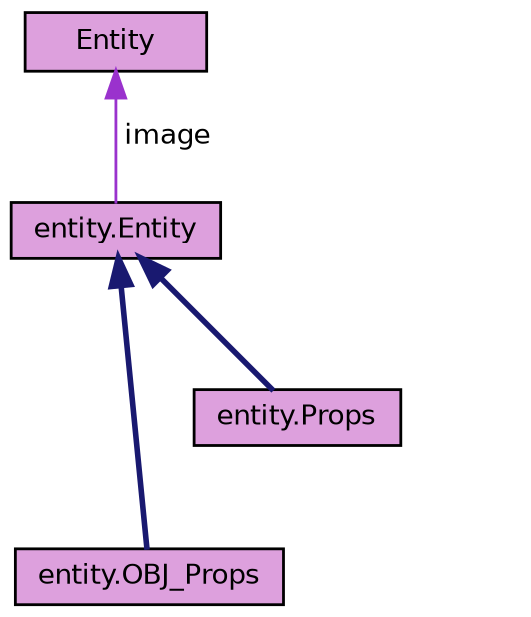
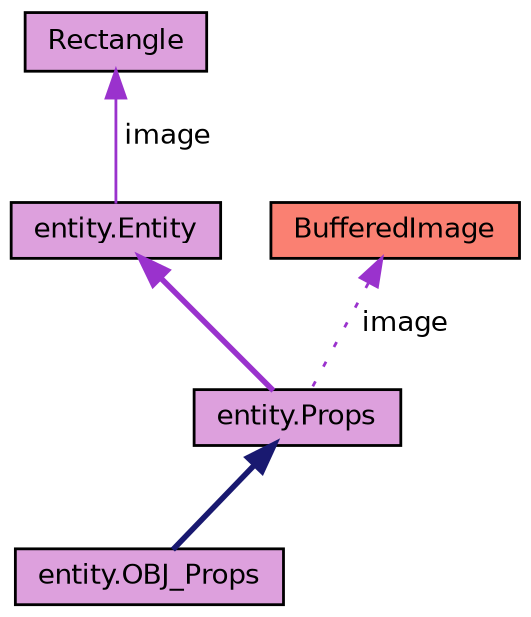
node "Entity": label "Entity" -> "Rectangle"
node "BufferedImage": added
edge "entity.Props" -> "entity.Entity": color midnightblue -> darkorchid3
edge "entity.OBJ_Props" -> "entity.Entity": now "entity.OBJ_Props" -> "entity.Props"
